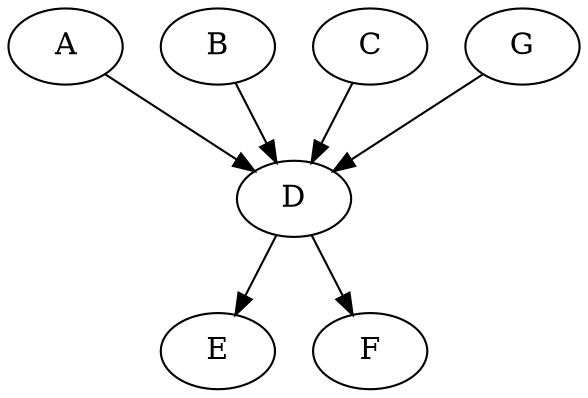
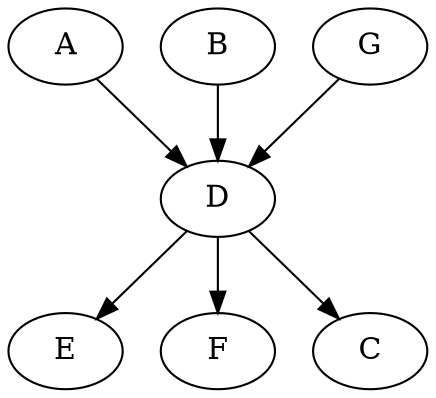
edge "C" -> "D": reversed
